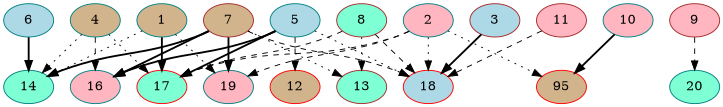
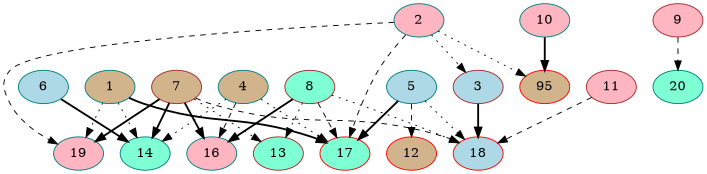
edge "2" -> "18": now "2" -> "3"
edge "8" -> "18": style dashed -> dotted
edge "5" -> "16": now "8" -> "16"
